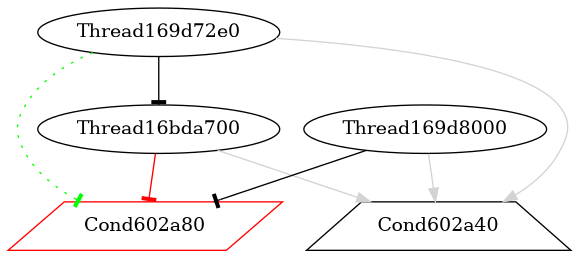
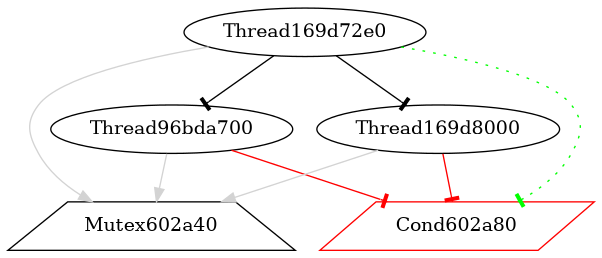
edge "Thread169d72e0" -> "Thread169d8000": added
node "Thread16bda700": label "Thread16bda700" -> "Thread96bda700"
edge "Thread169d8000" -> "Cond602a80": color black -> red
node "Cond602a40": label "Cond602a40" -> "Mutex602a40"
